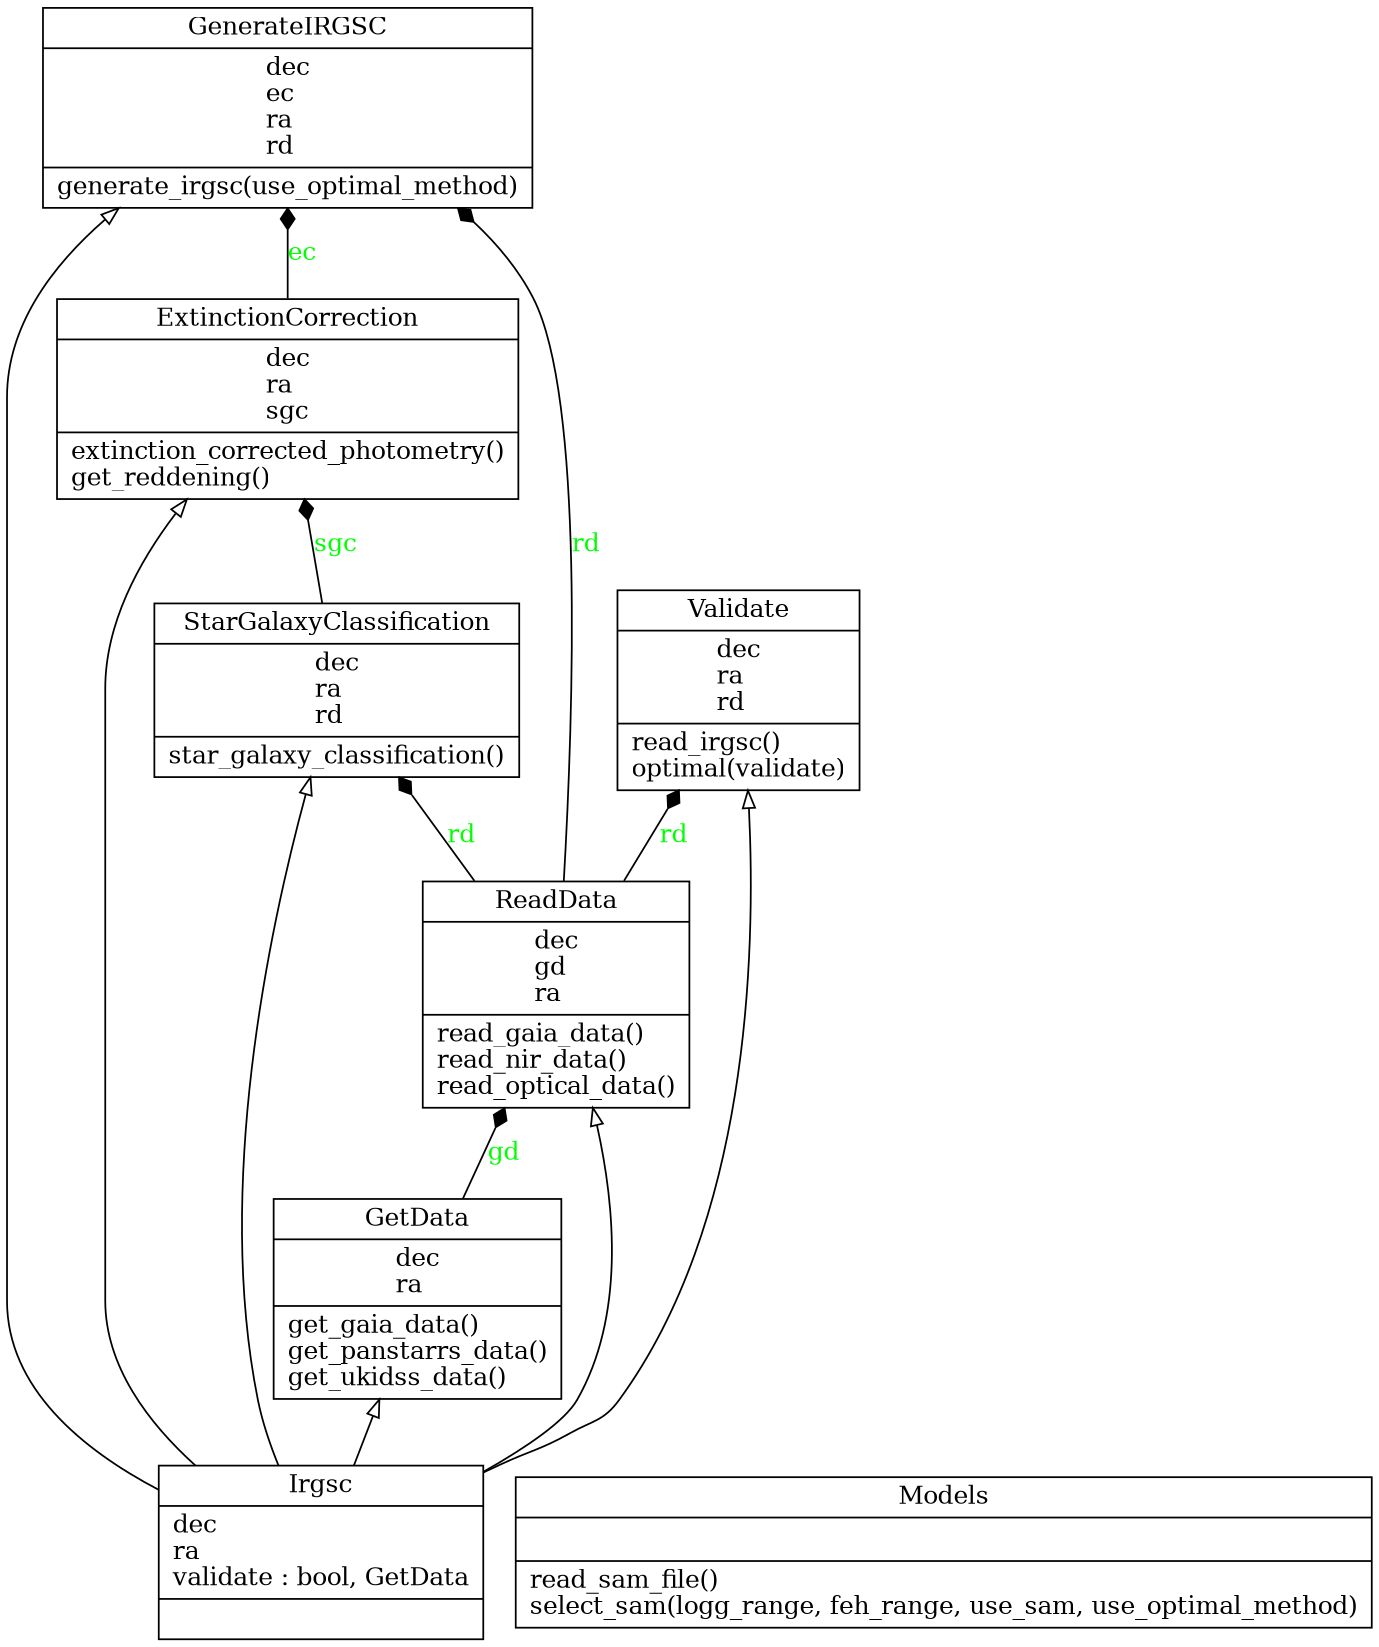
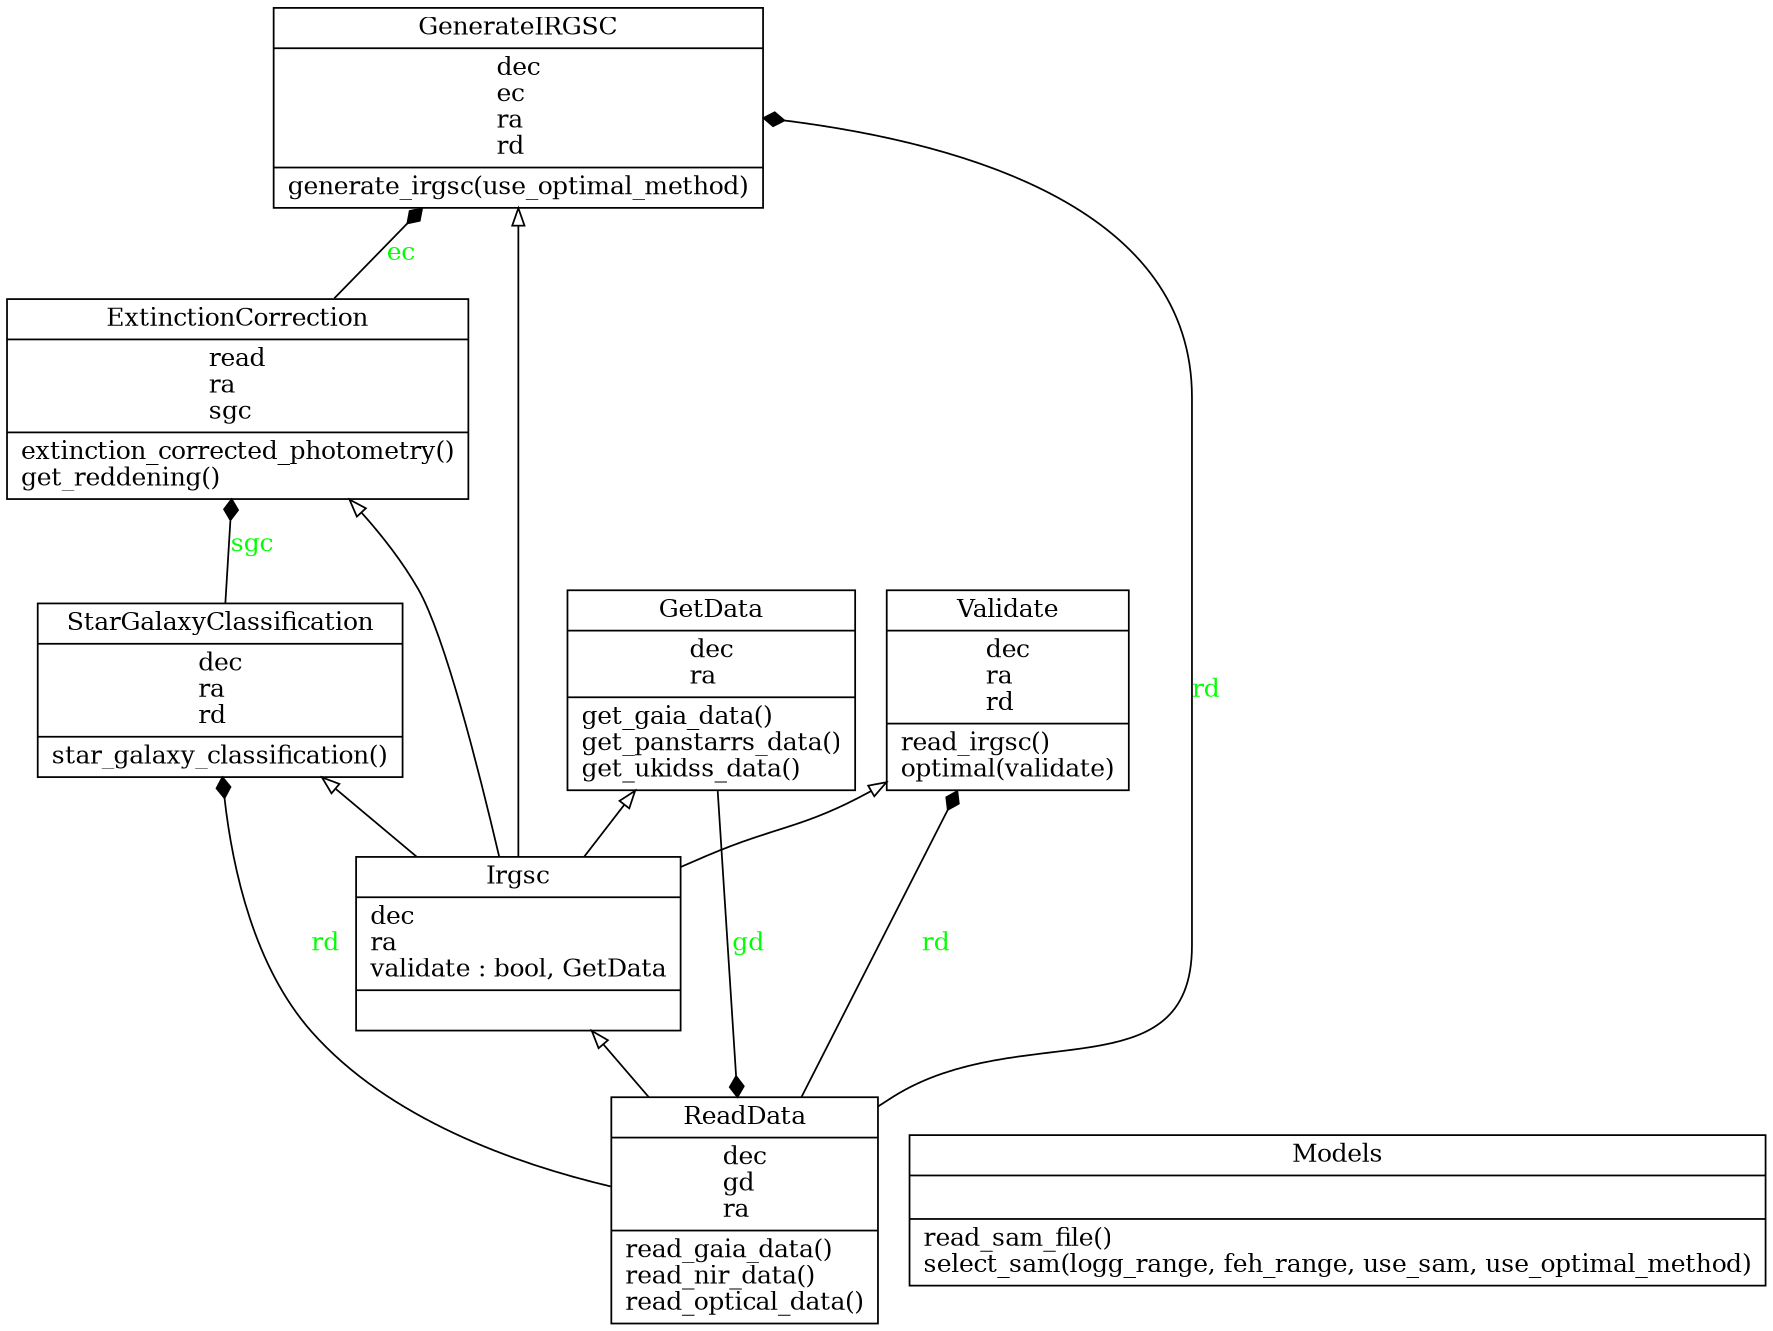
node "ExtinctionCorrection": text "dec" -> "read"
edge "Irgsc" -> "ReadData": reversed
